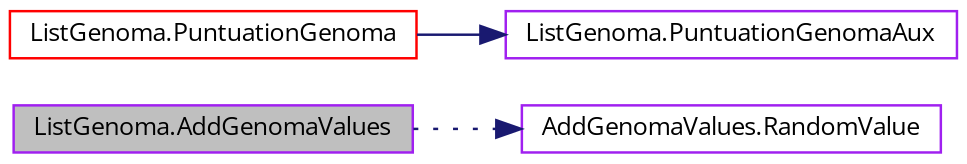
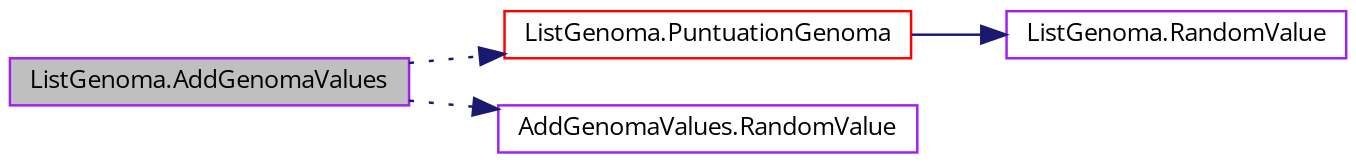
node "ListGenoma.PuntuationGenomaAux": label "ListGenoma.PuntuationGenomaAux" -> "ListGenoma.RandomValue"
edge "ListGenoma.AddGenomaValues" -> "ListGenoma.PuntuationGenoma": added
